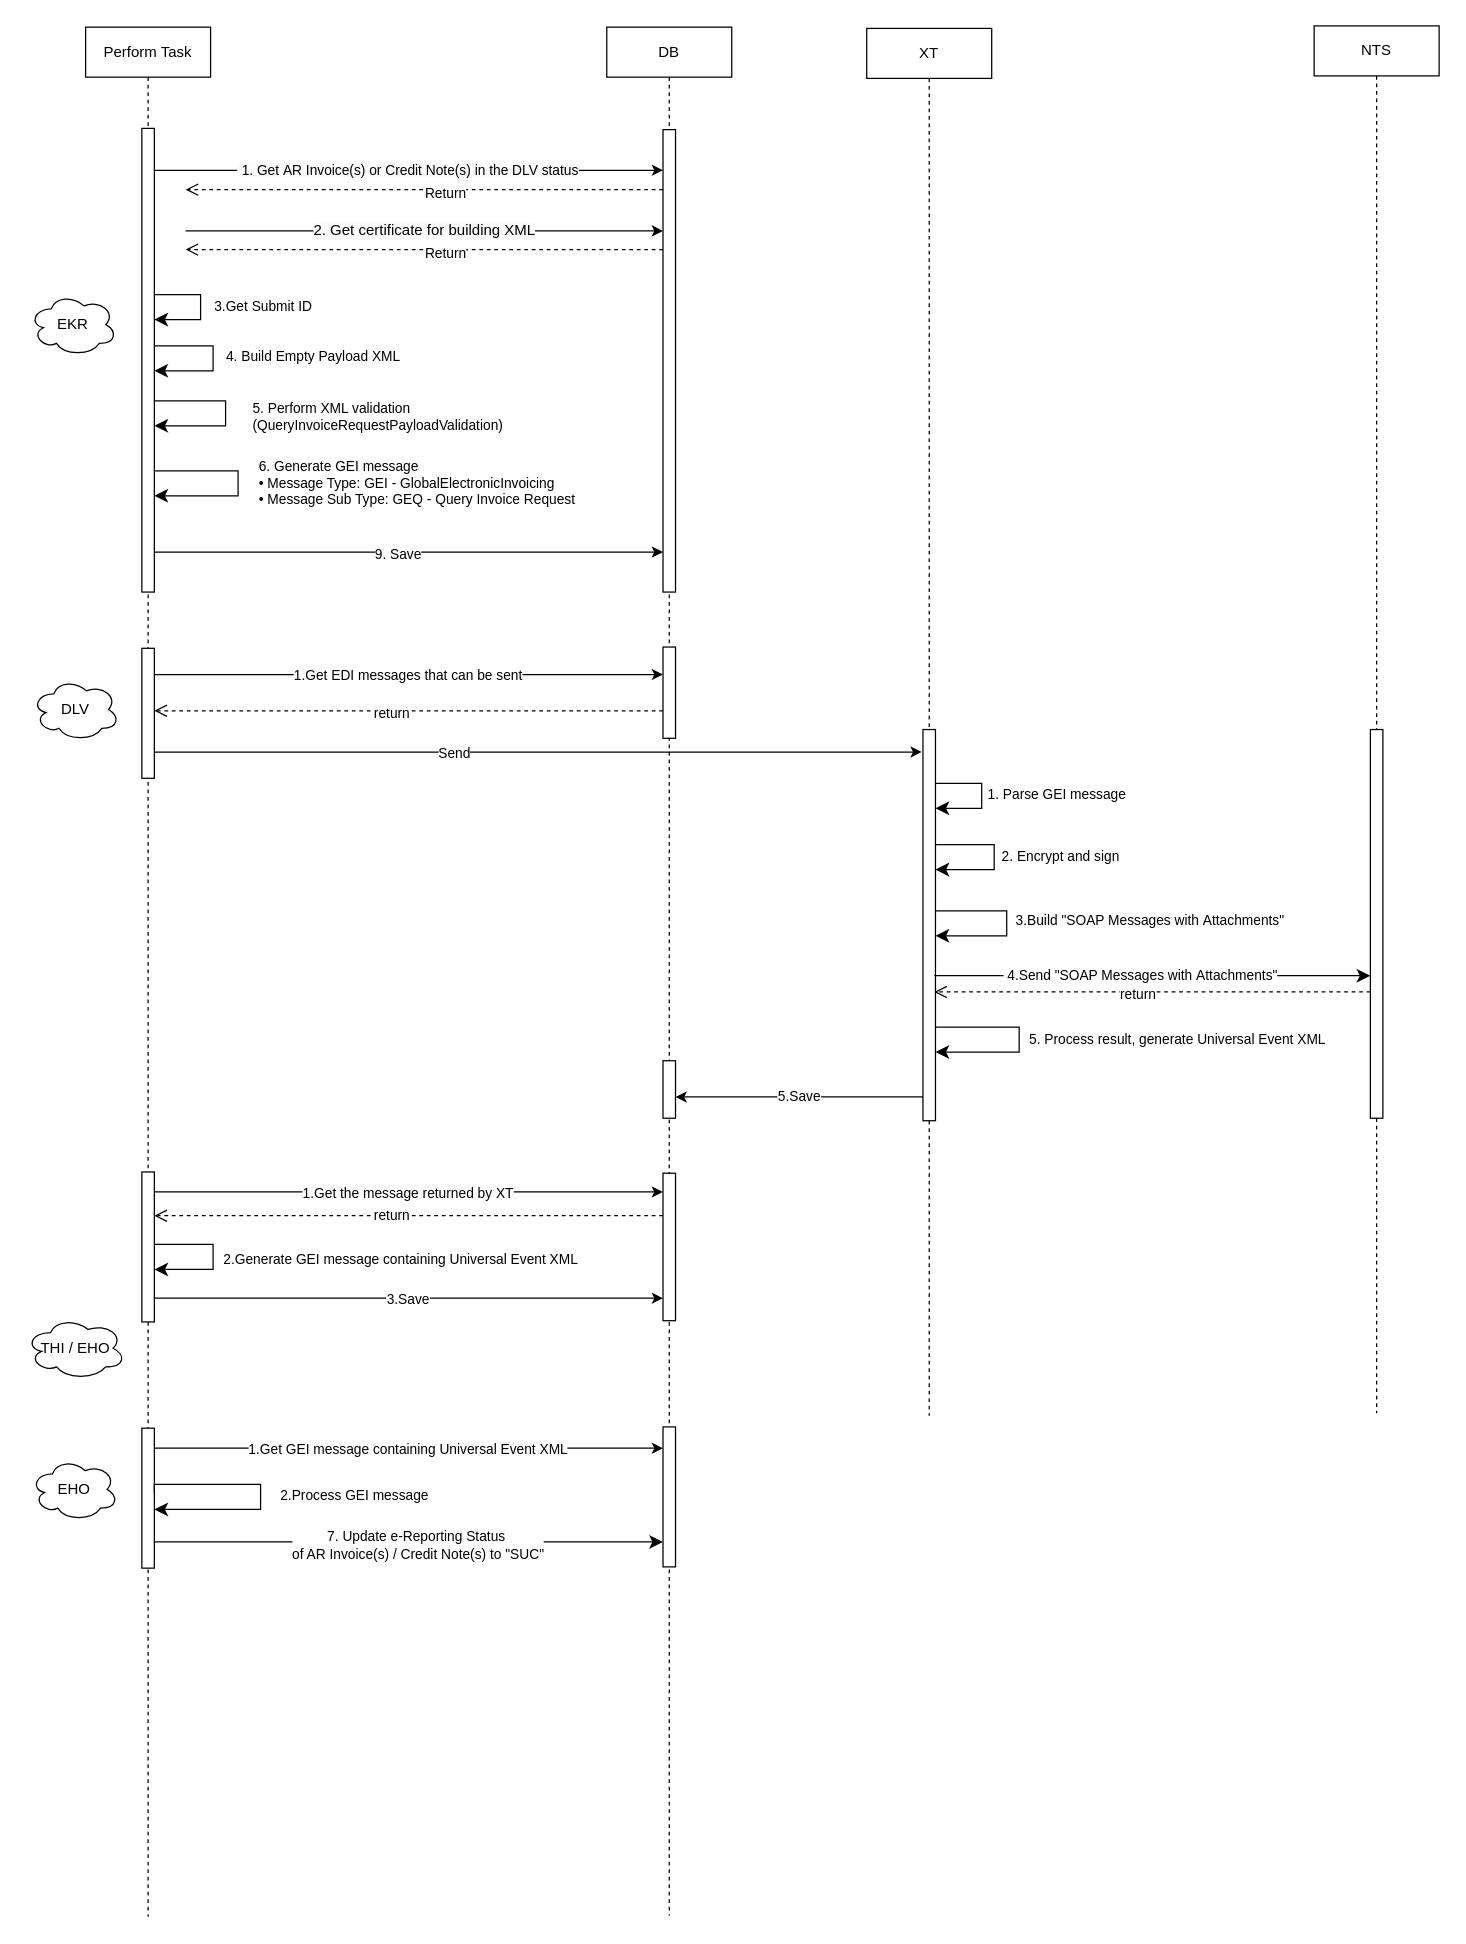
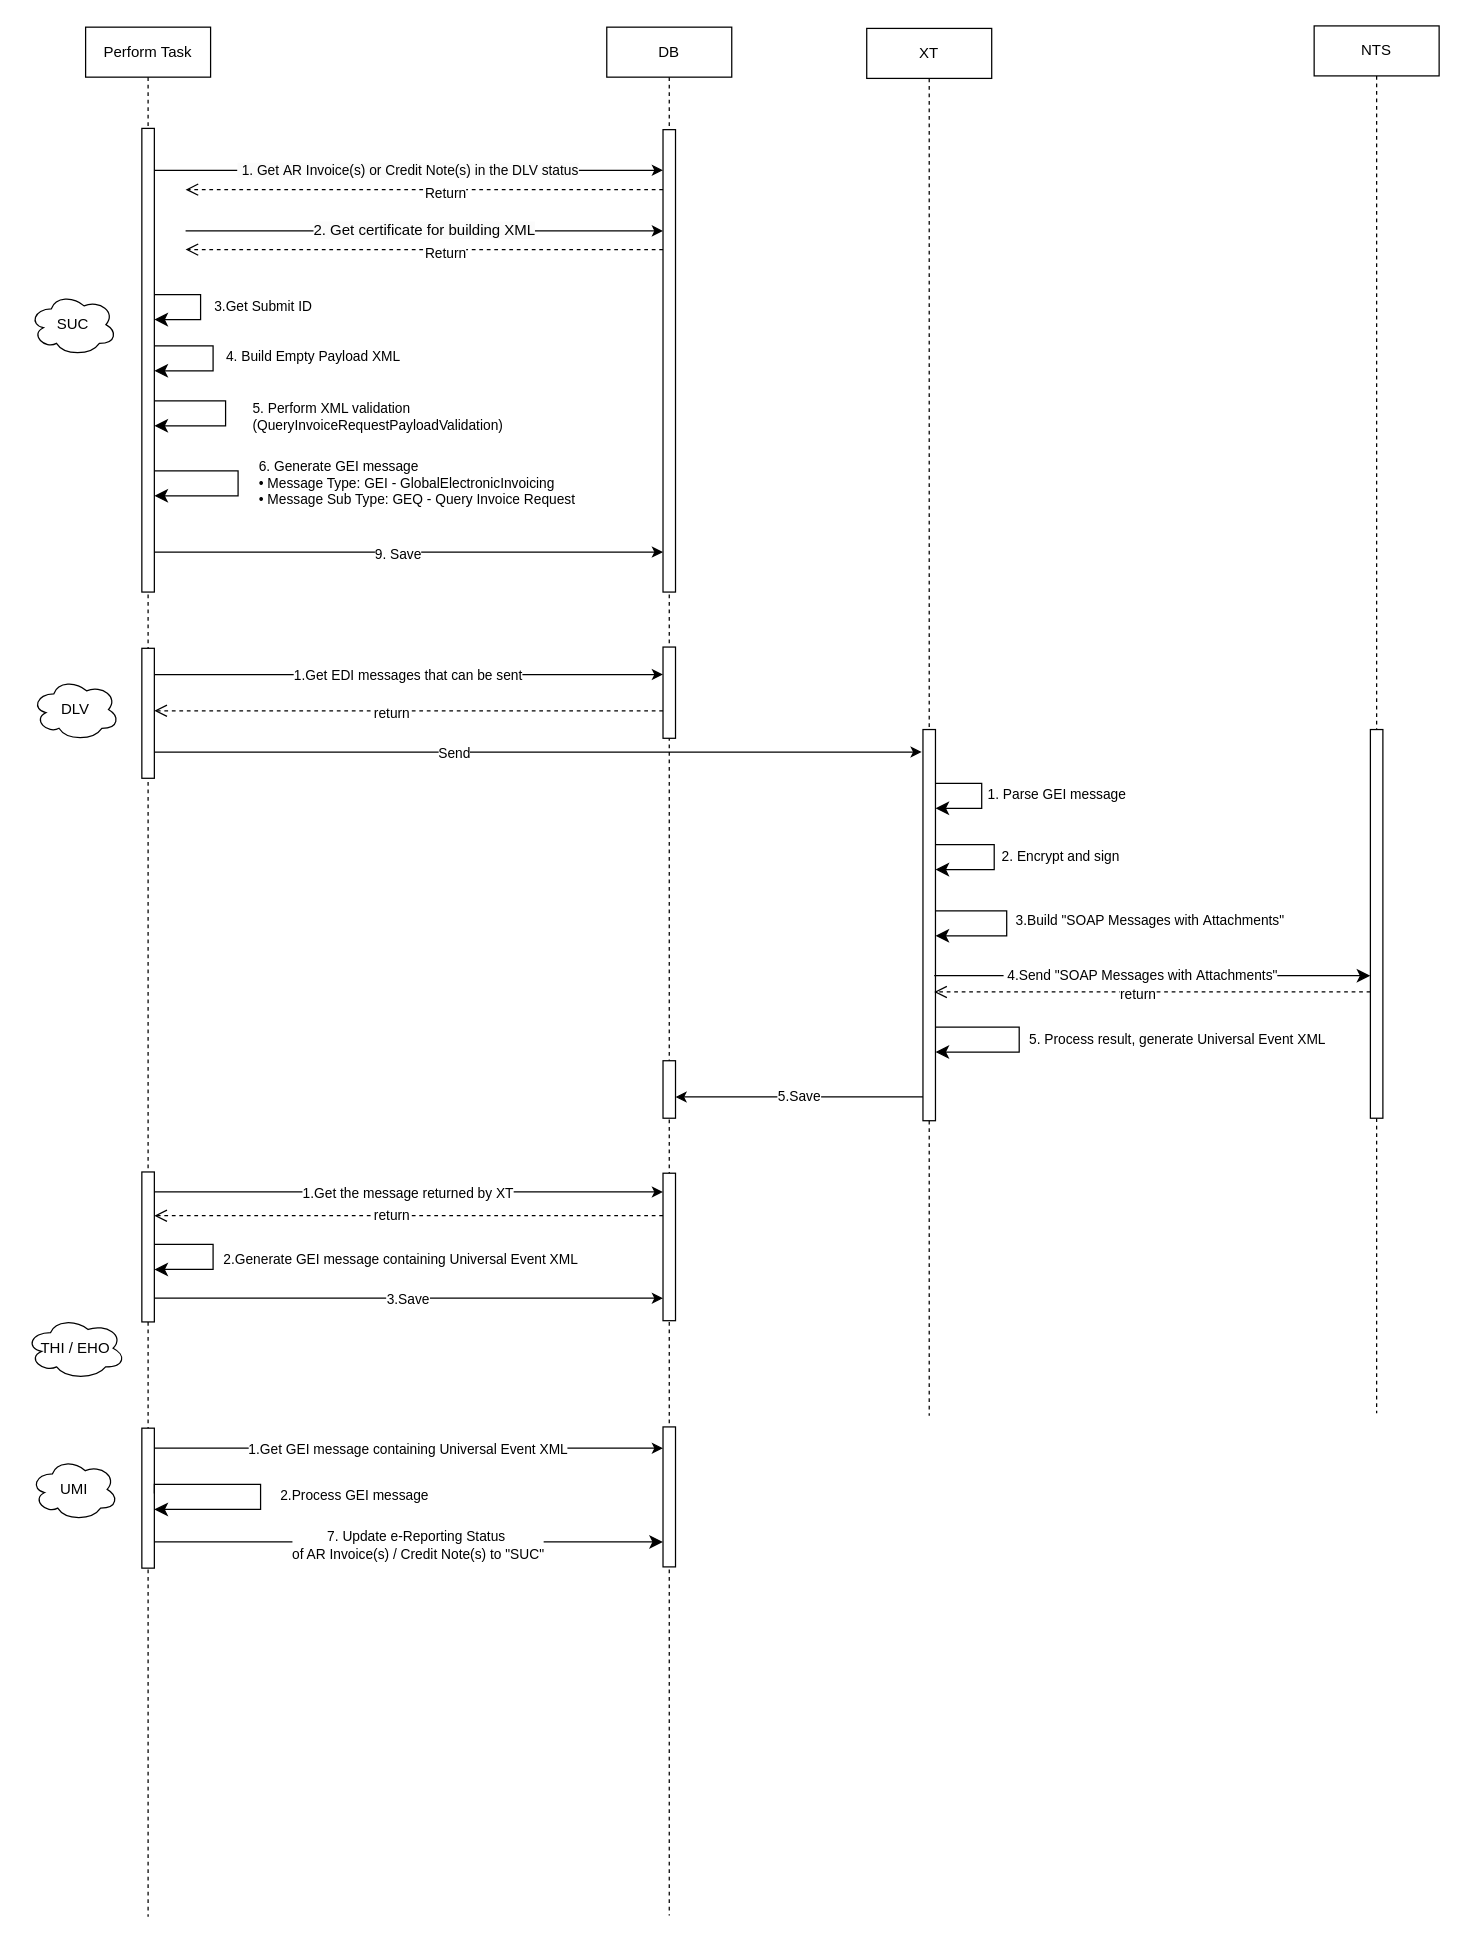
node "EKR": label "EKR" -> "SUC"
node "EHO": label "EHO" -> "UMI"
